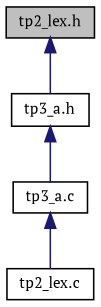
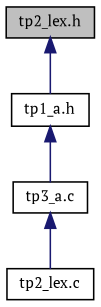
node "tp3_a.h": label "tp3_a.h" -> "tp1_a.h"
